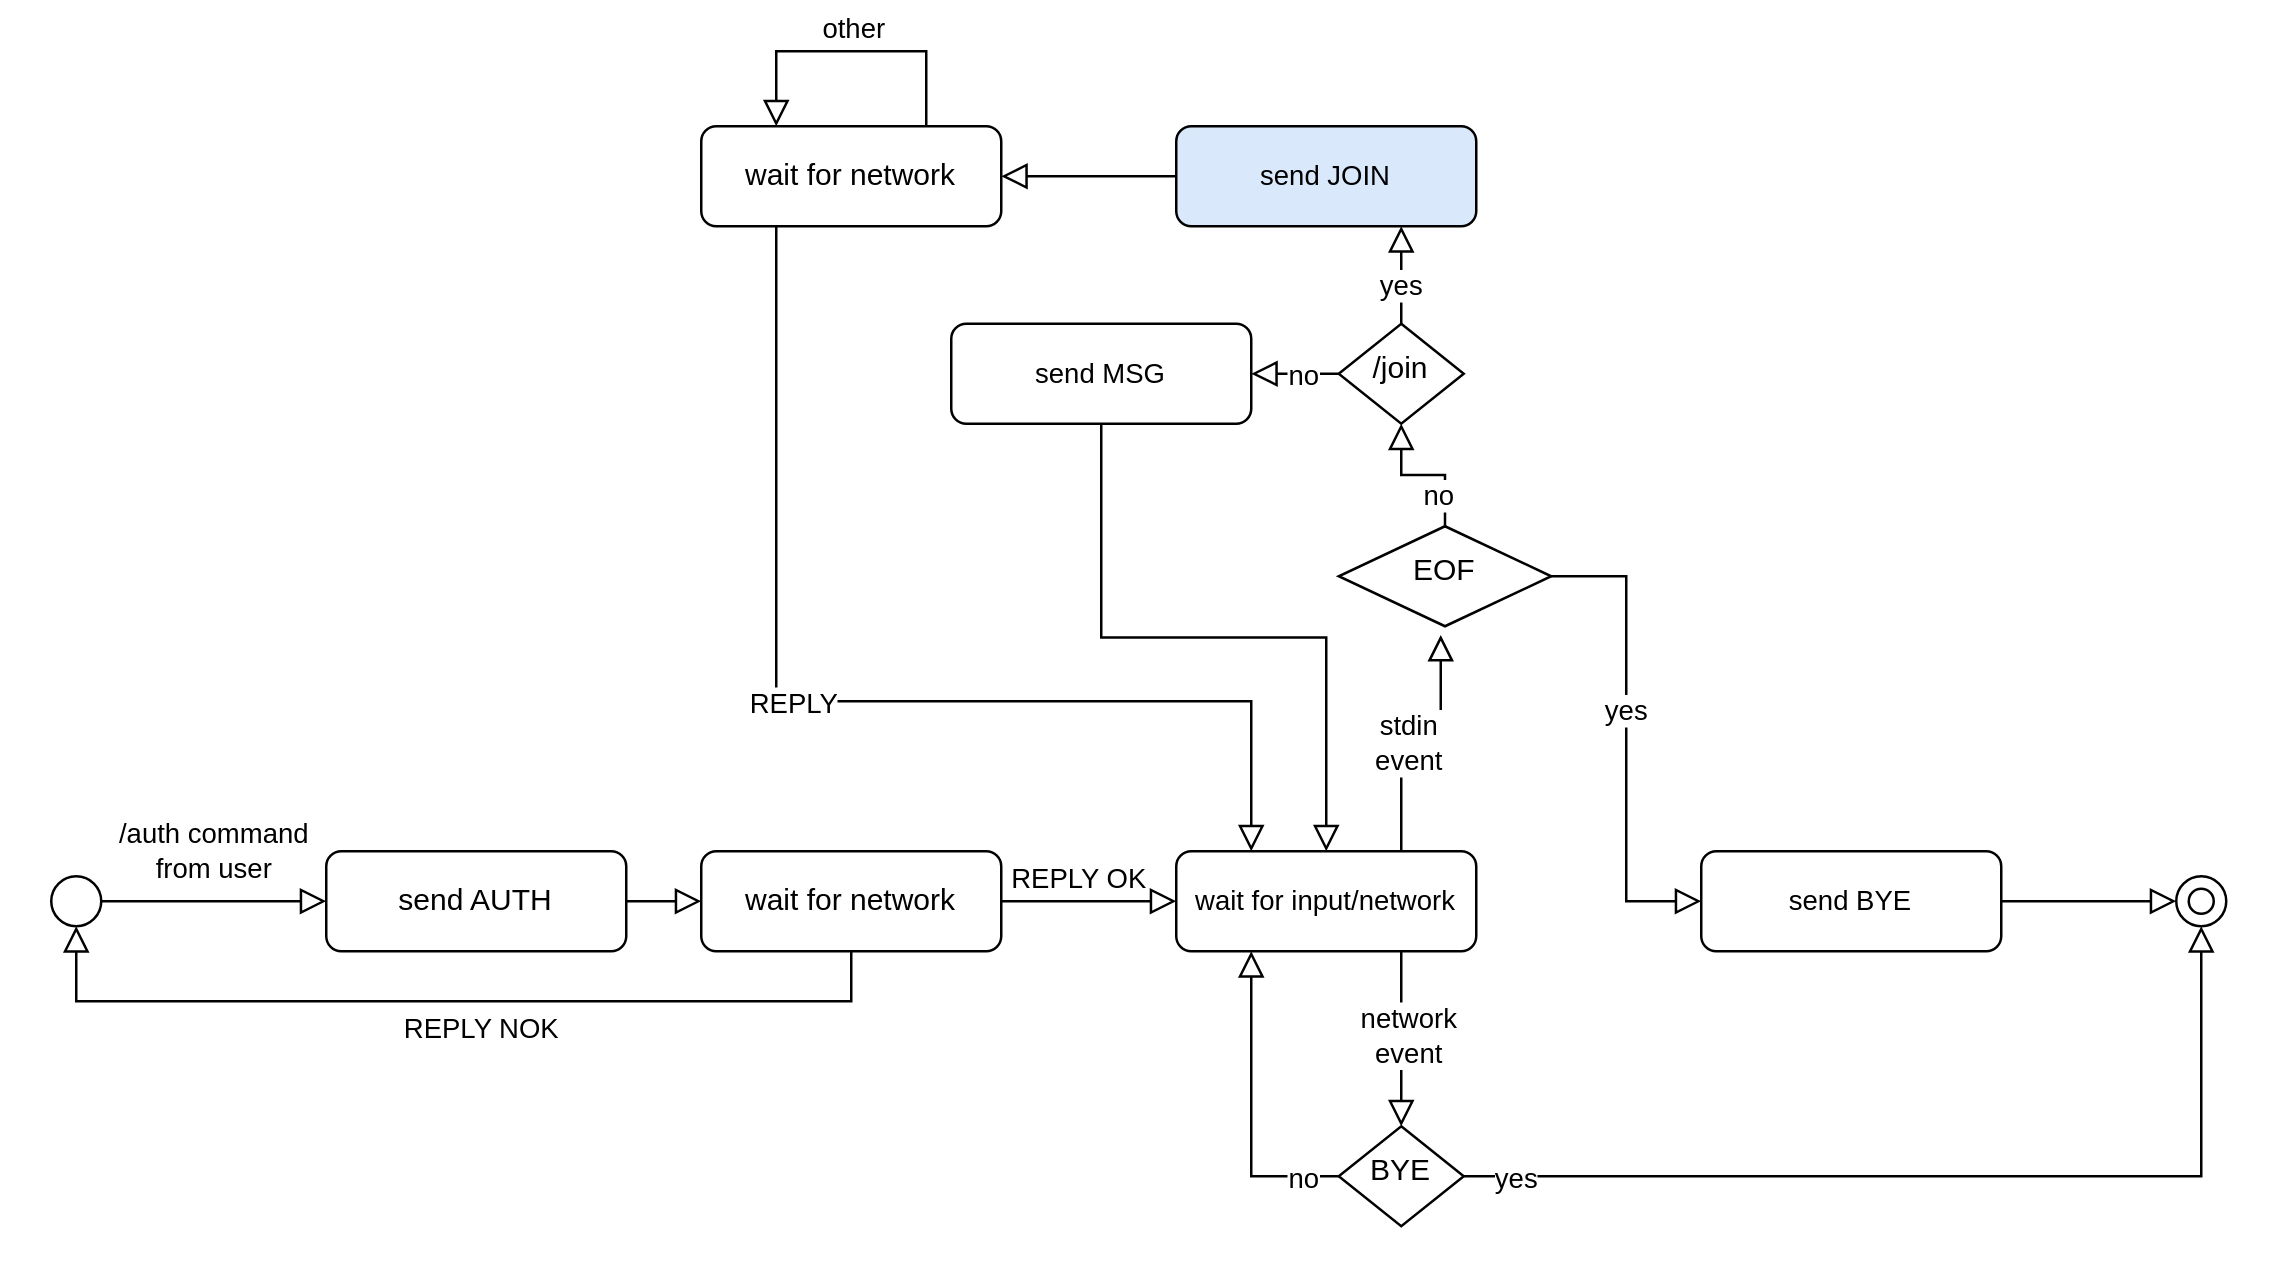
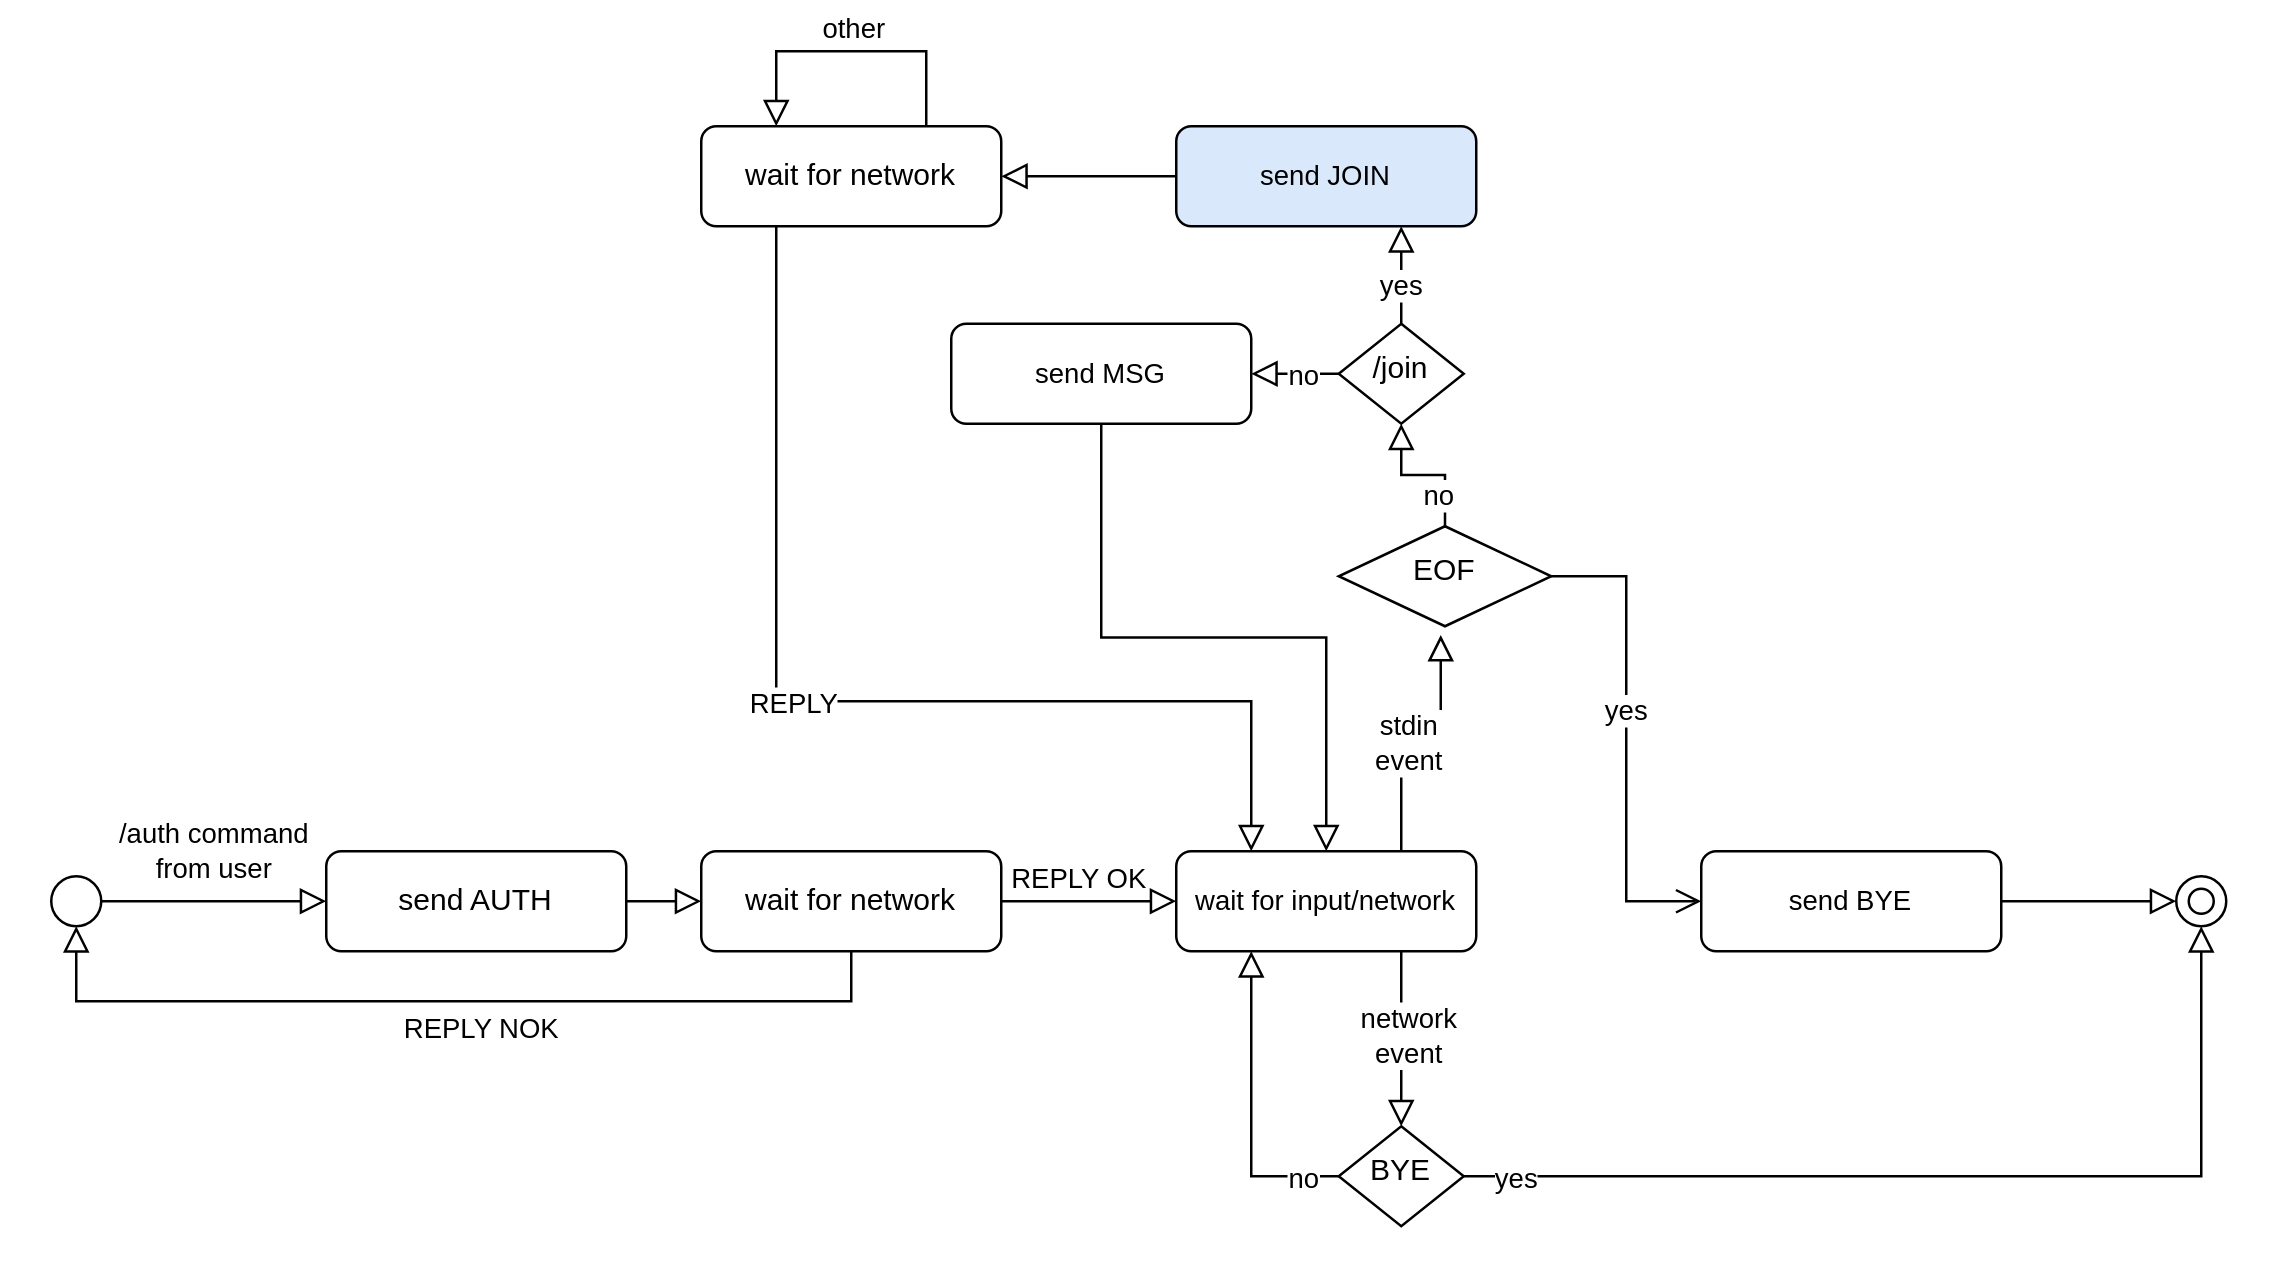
edge "EOF" -> "send BYE": arrowhead block -> open
